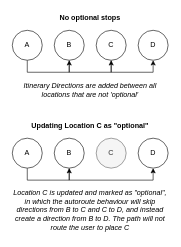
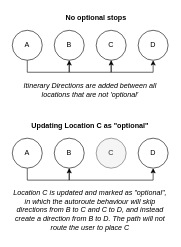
node "No optional stops": moved (90, 18) -> (96, 18)
